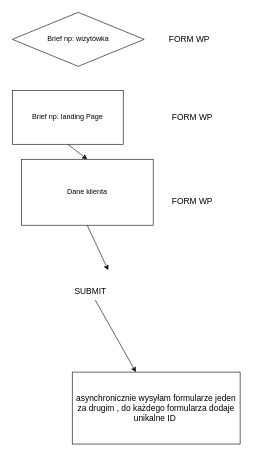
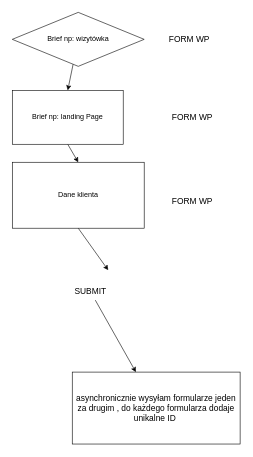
edge "Brief np: wizytówka" -> "Brief np: landing Page": added
node "Dane klienta": moved (87, 192) -> (78, 195)
